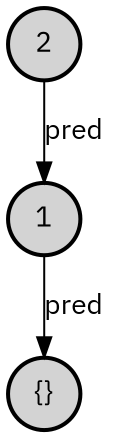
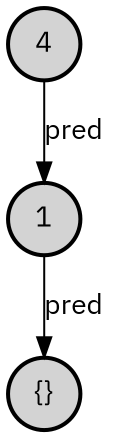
node "2": label "2" -> "4"
